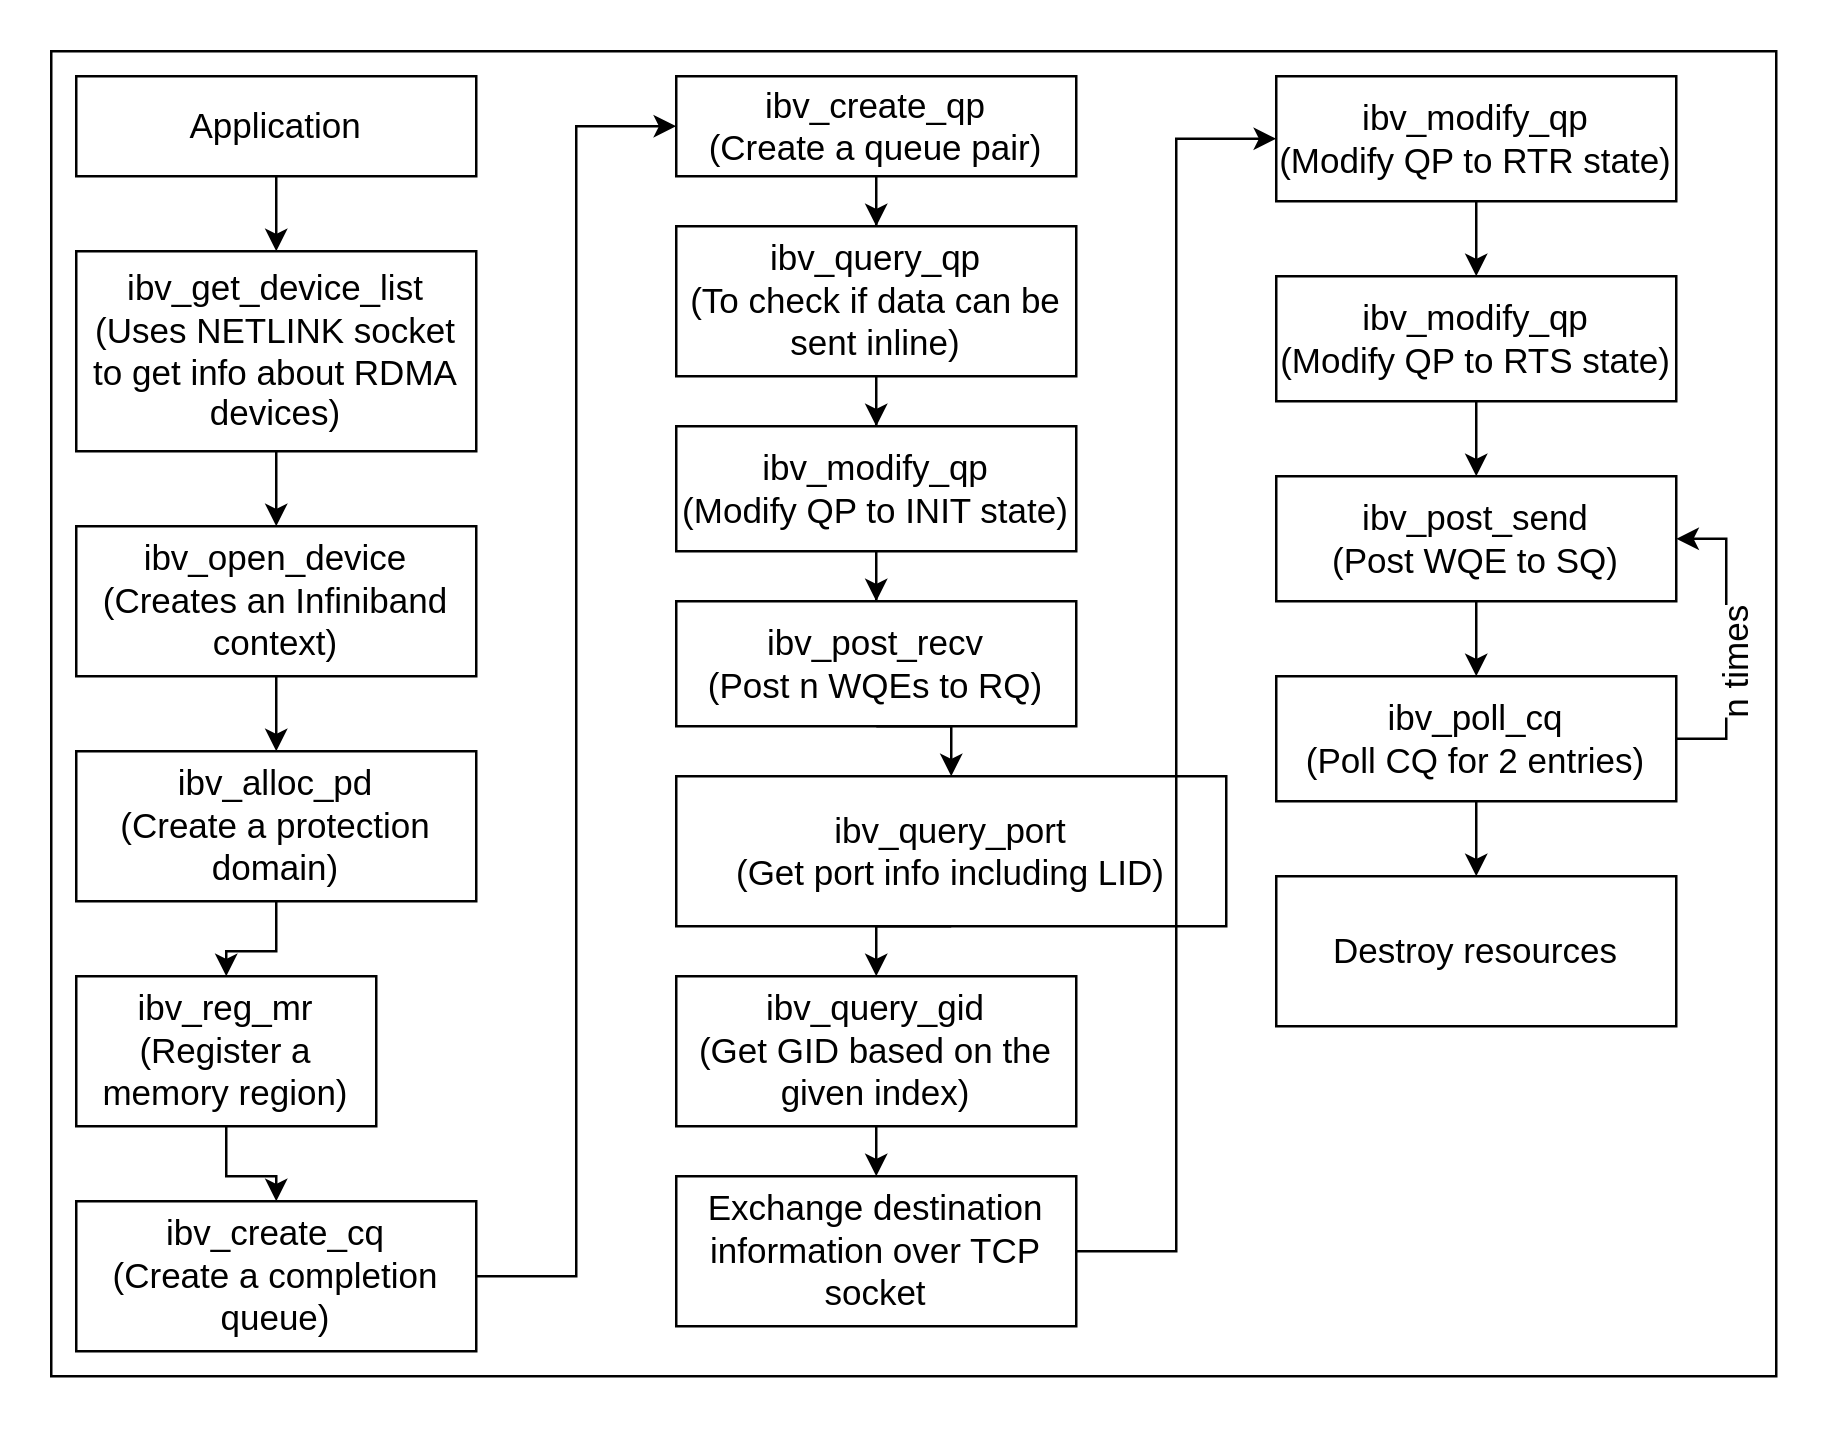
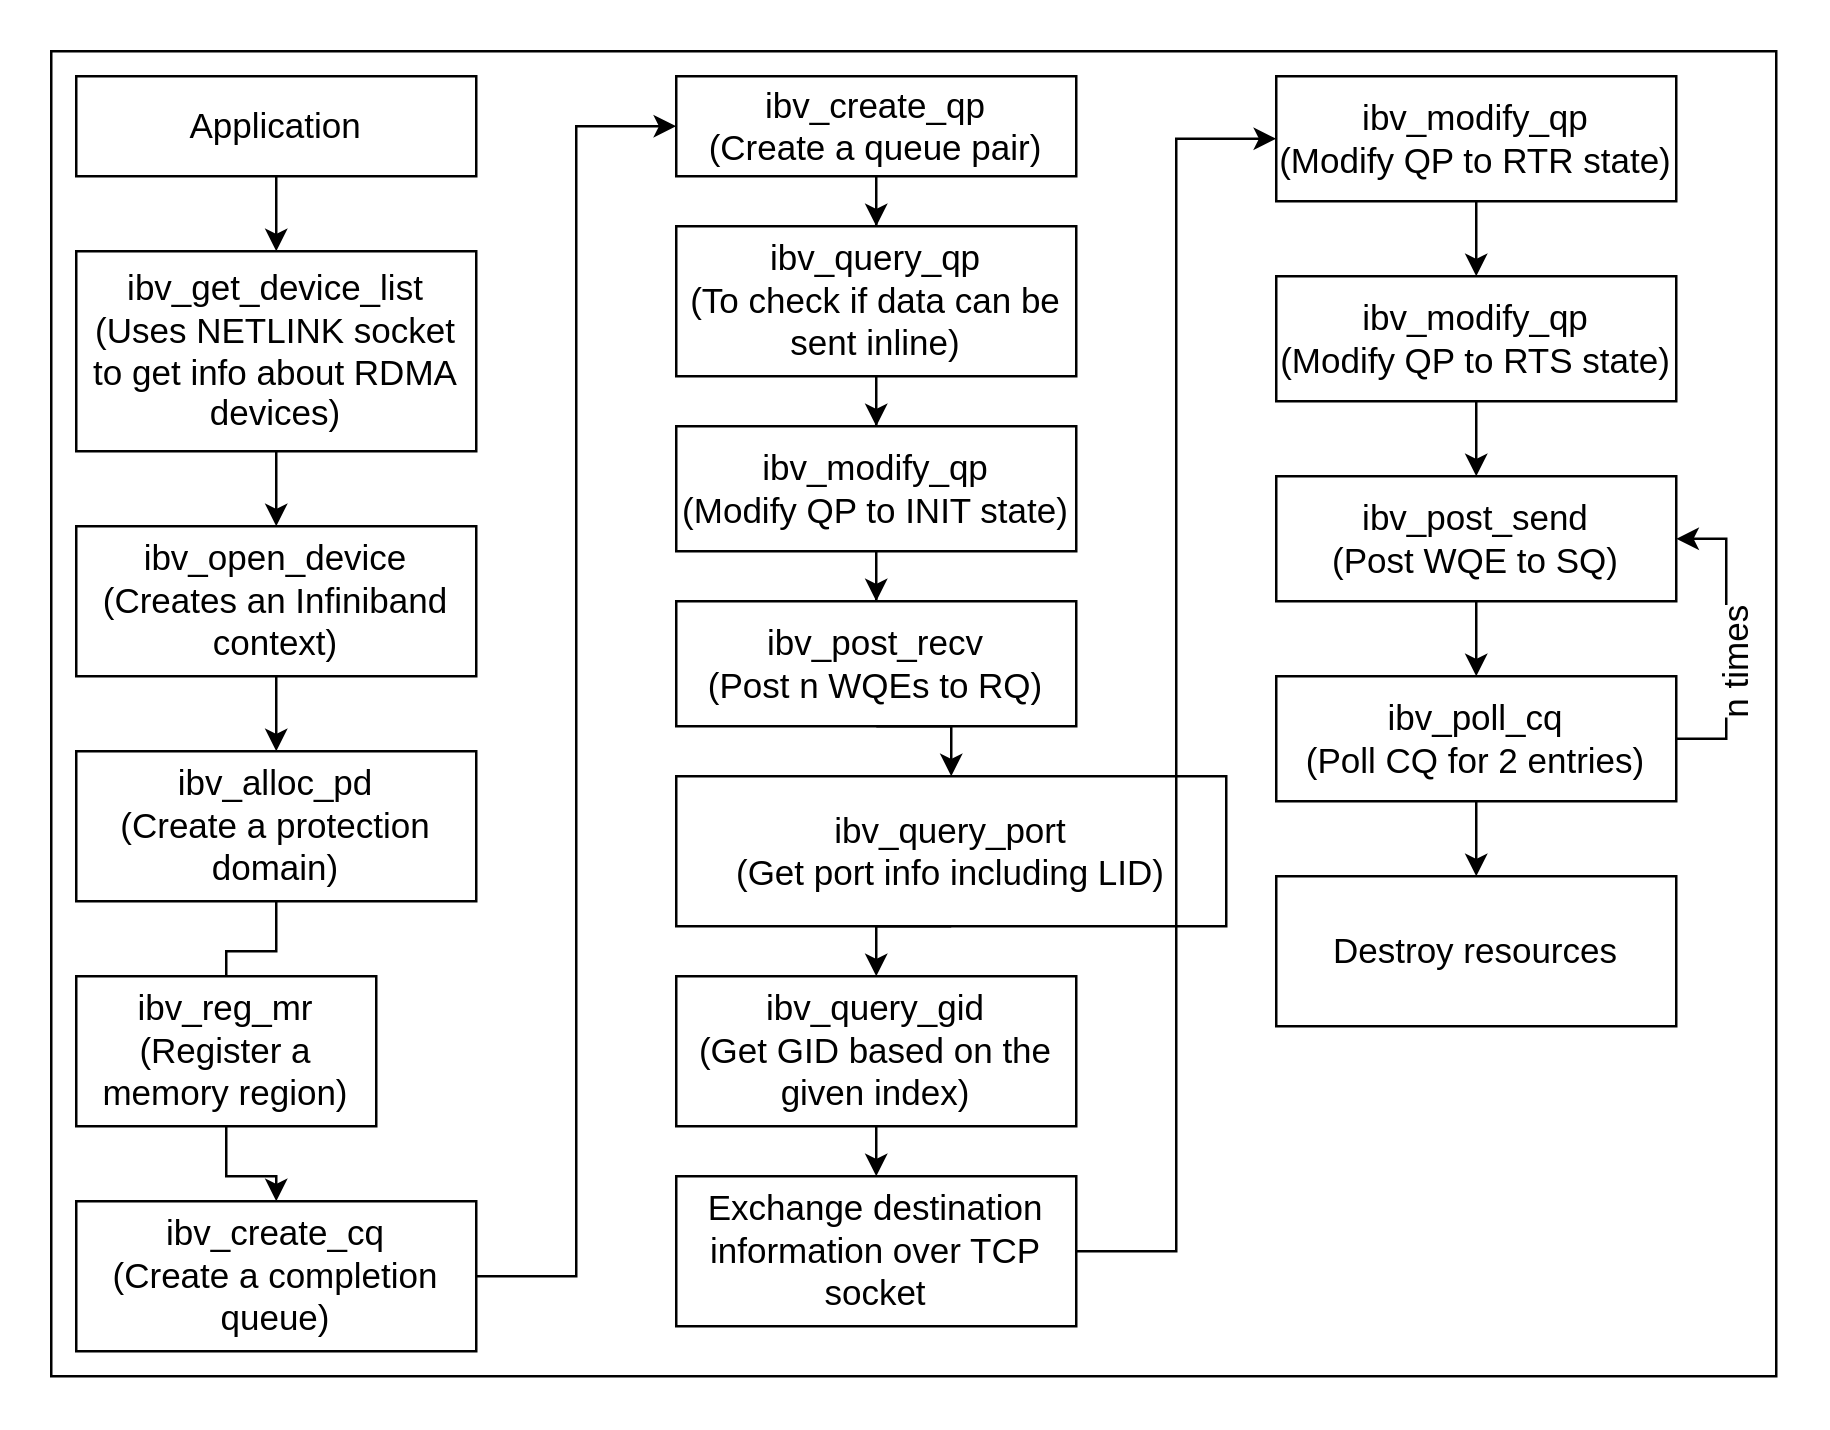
edge "ibv_alloc_pd (Create a protection domain)" -> "ibv_reg_mr (Register a memory region)": arrowhead classic -> none
